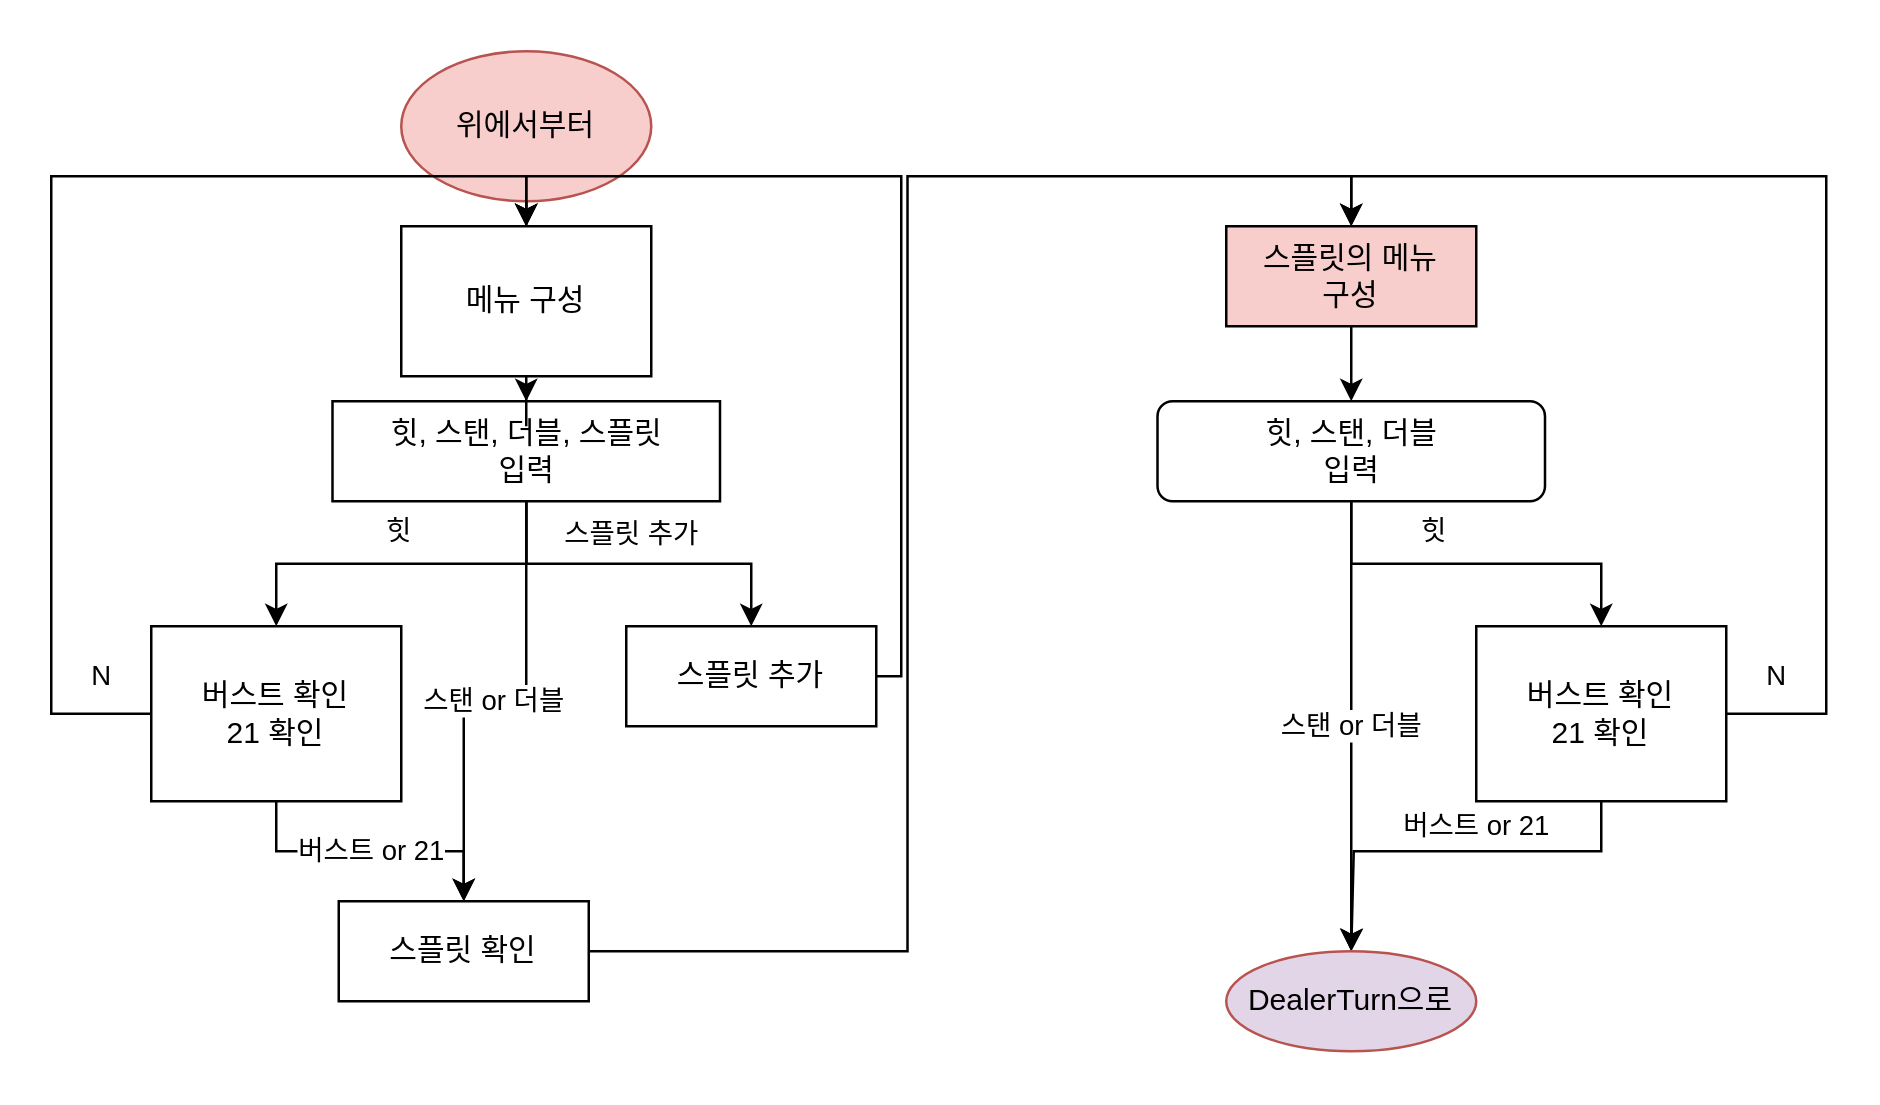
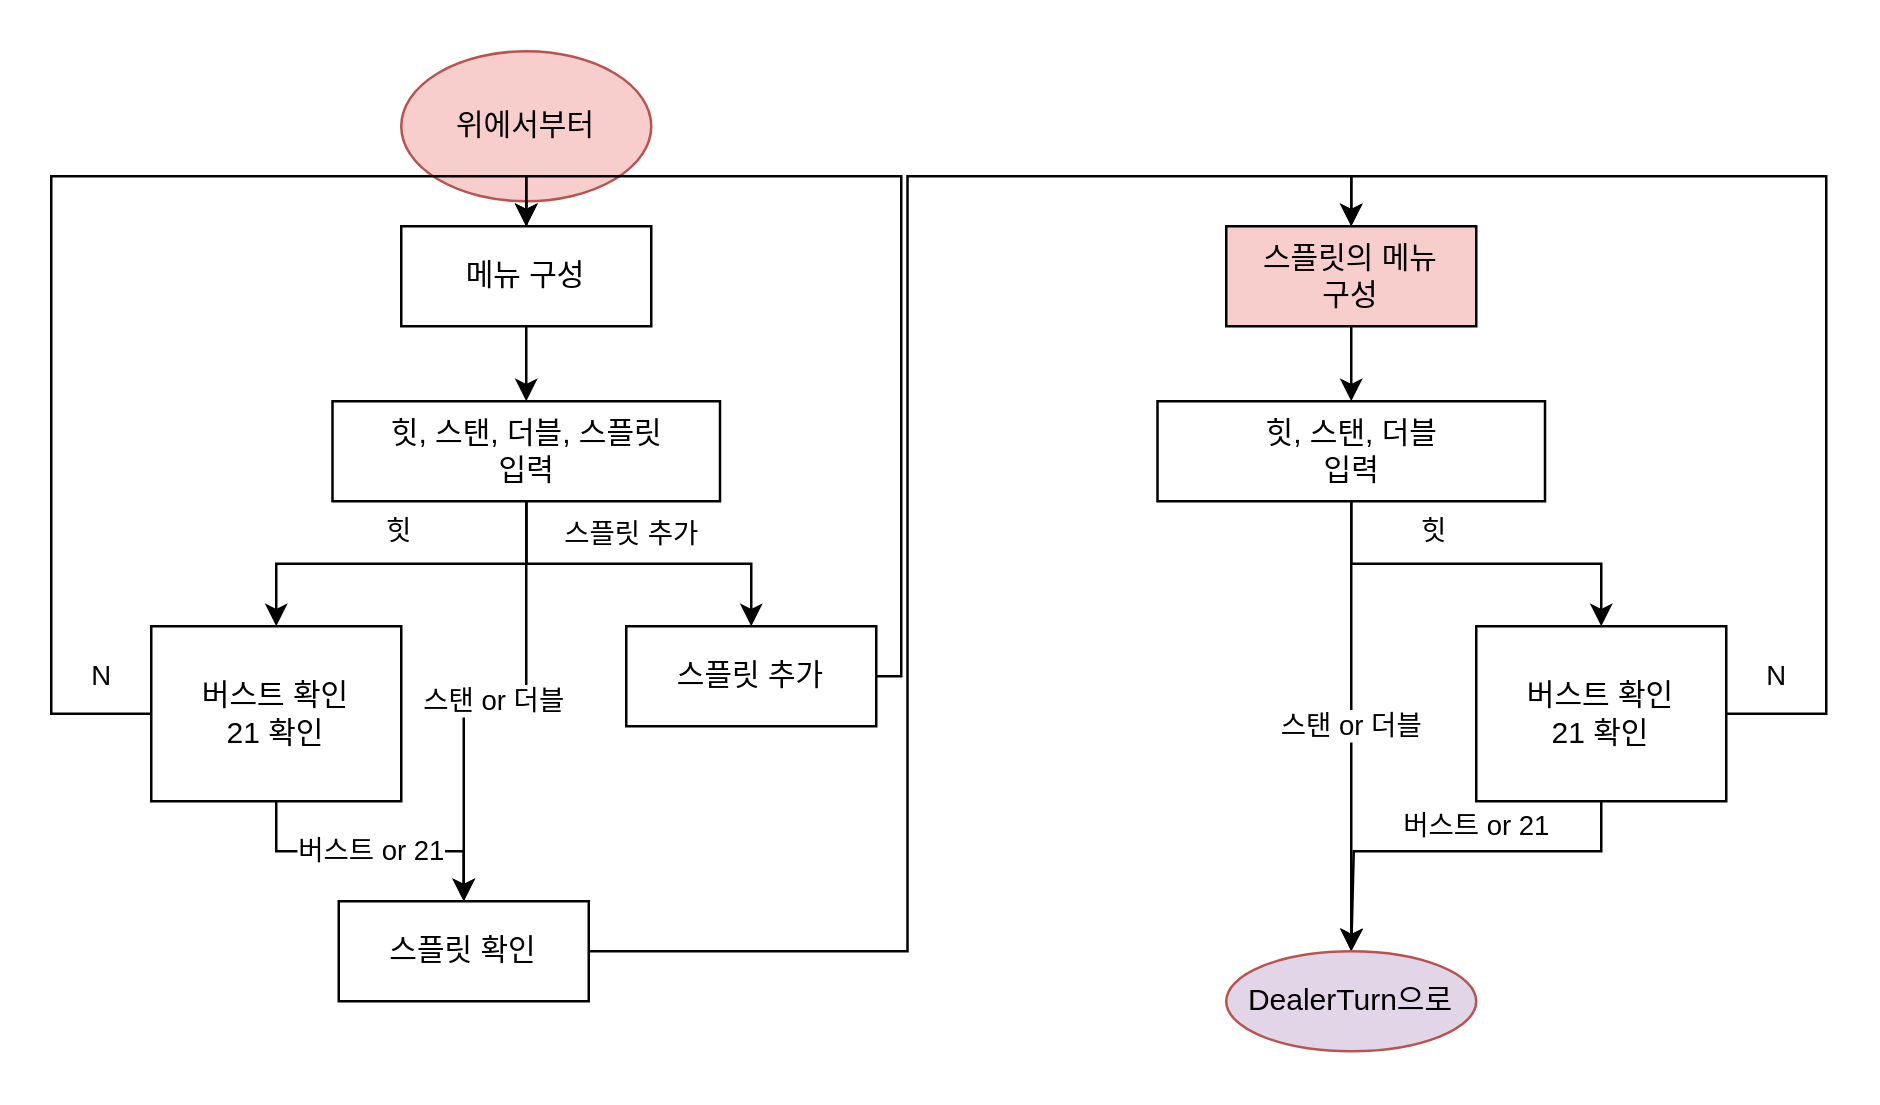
node "메뉴 구성": size 250x150 -> 250x100
node "힛, 스탠, 더블 입력": shape rounded rectangle -> rectangle
